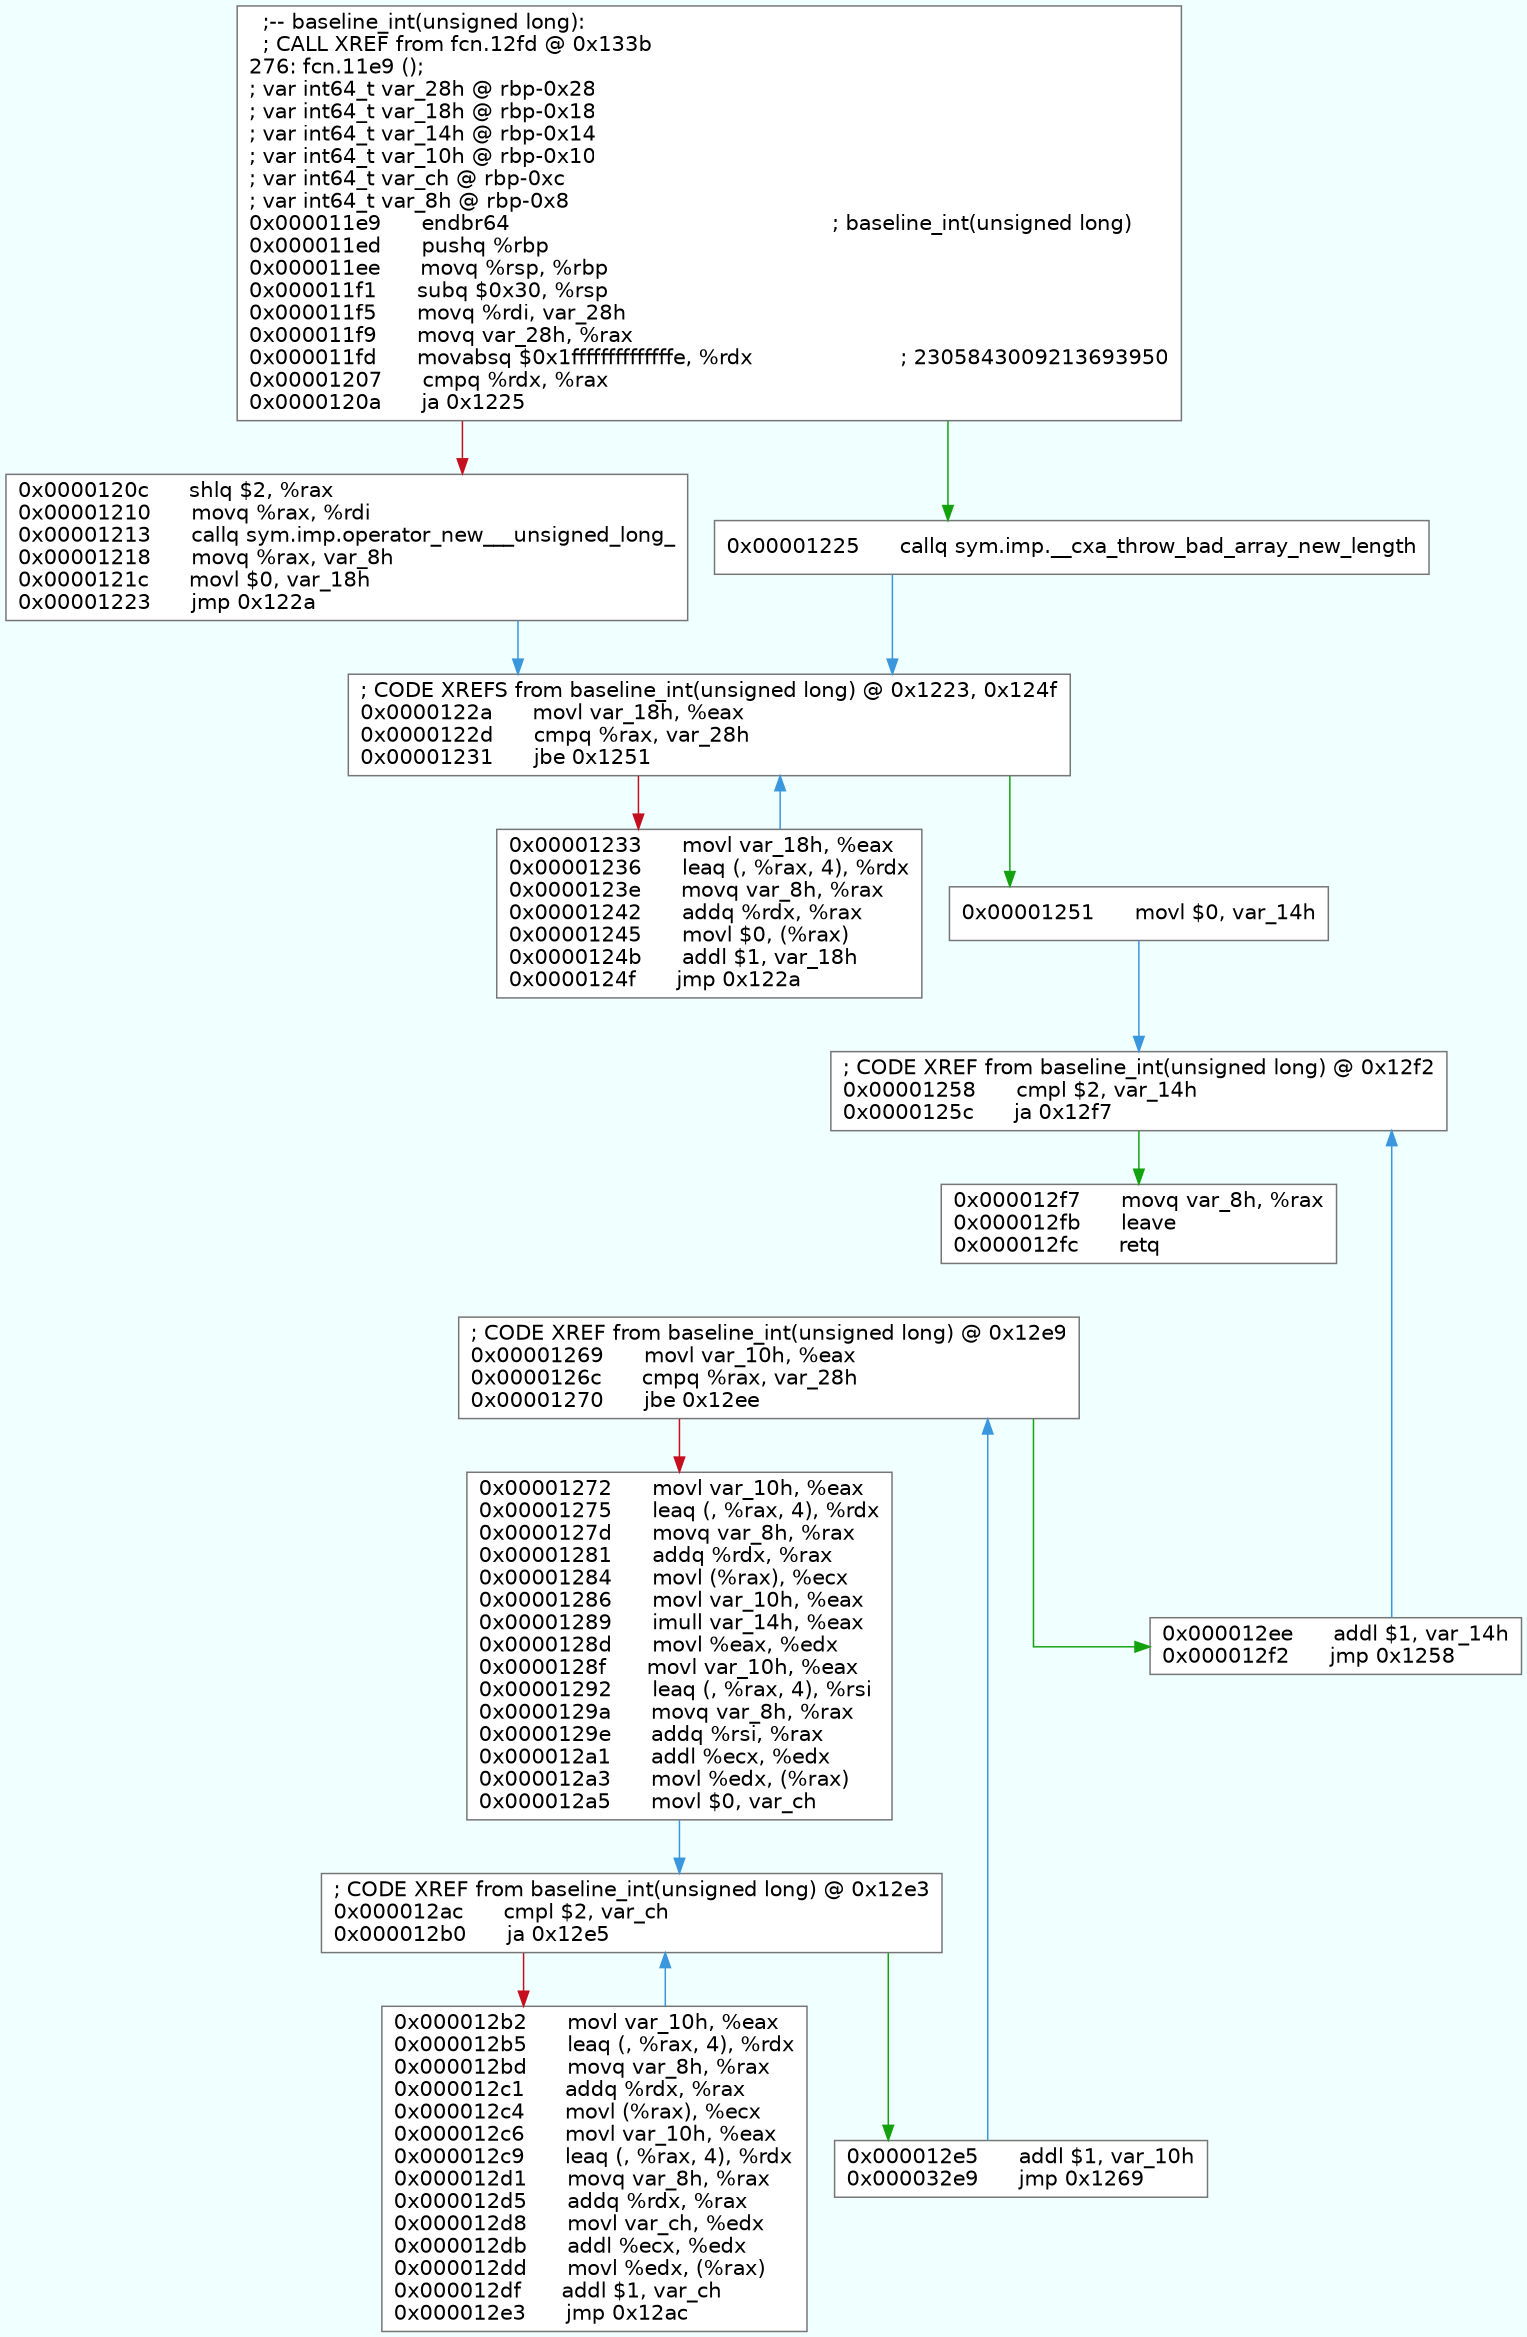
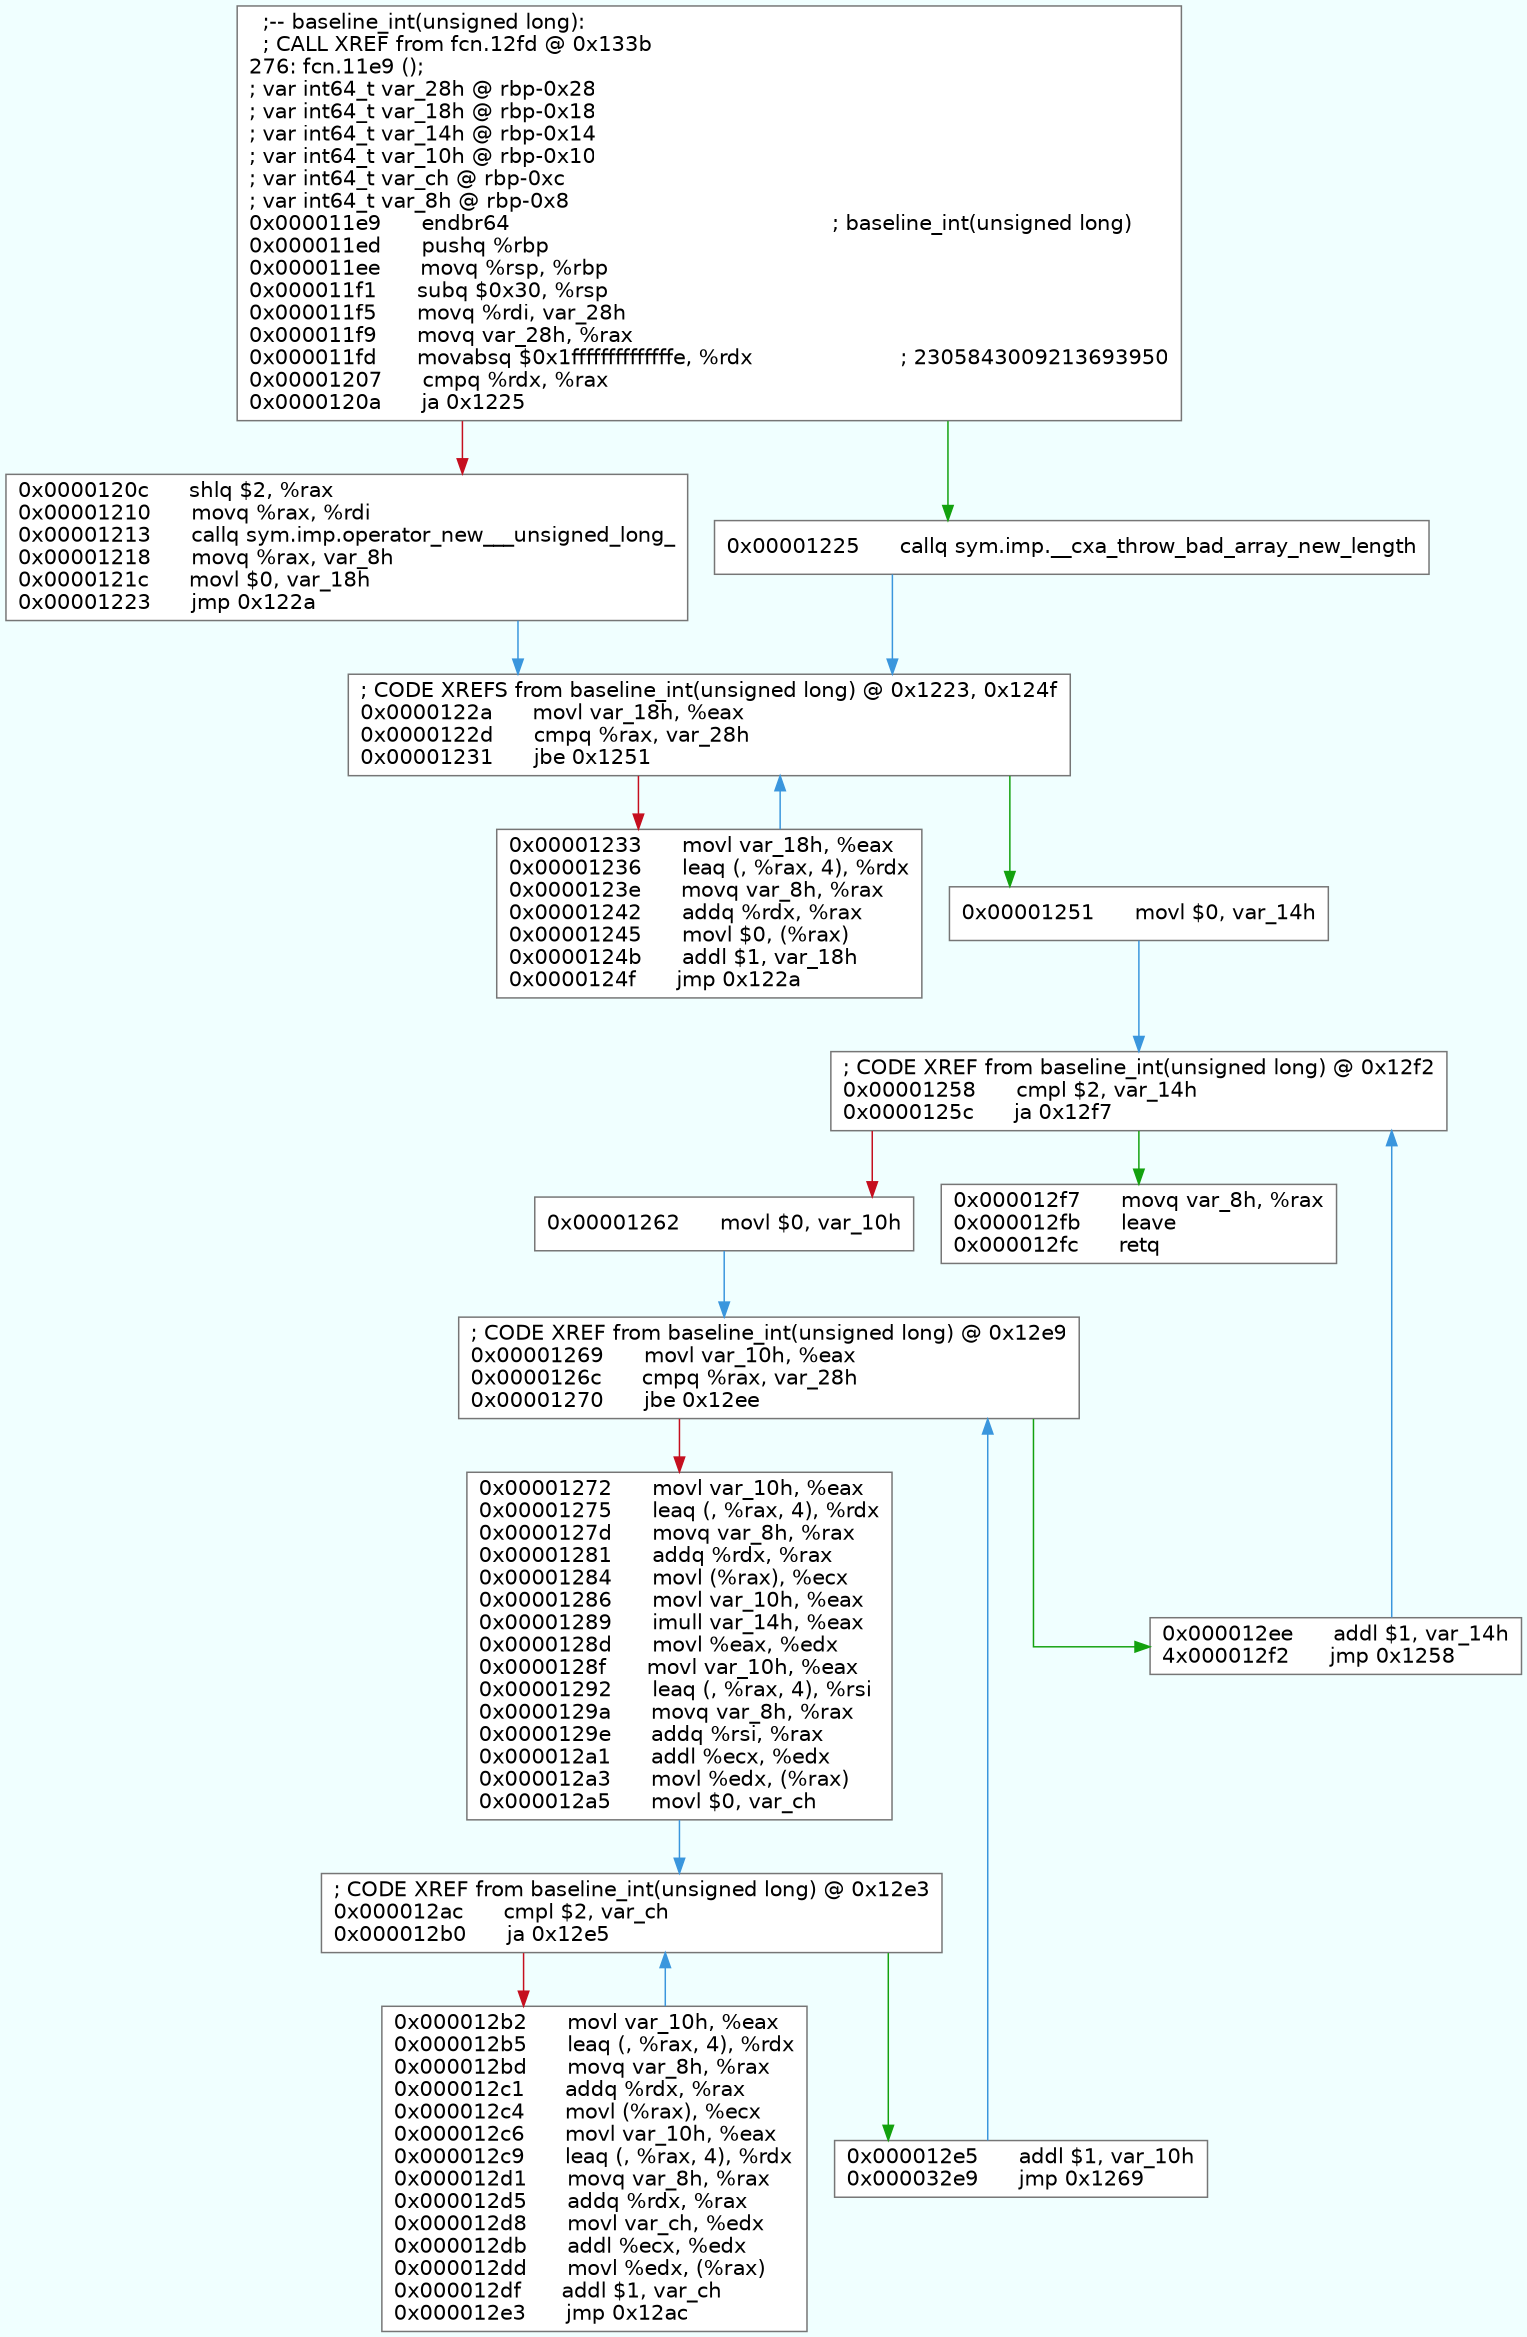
node "0x00001262      movl $0, var_10h": added
node "0x000012ee      addl $1, var_14h 0x000012f2      jmp 0x1258": label "0x000012ee      addl $1, var_14h 0x000012f2      jmp 0x1258" -> "0x000012ee      addl $1, var_14h 4x000012f2      jmp 0x1258"
